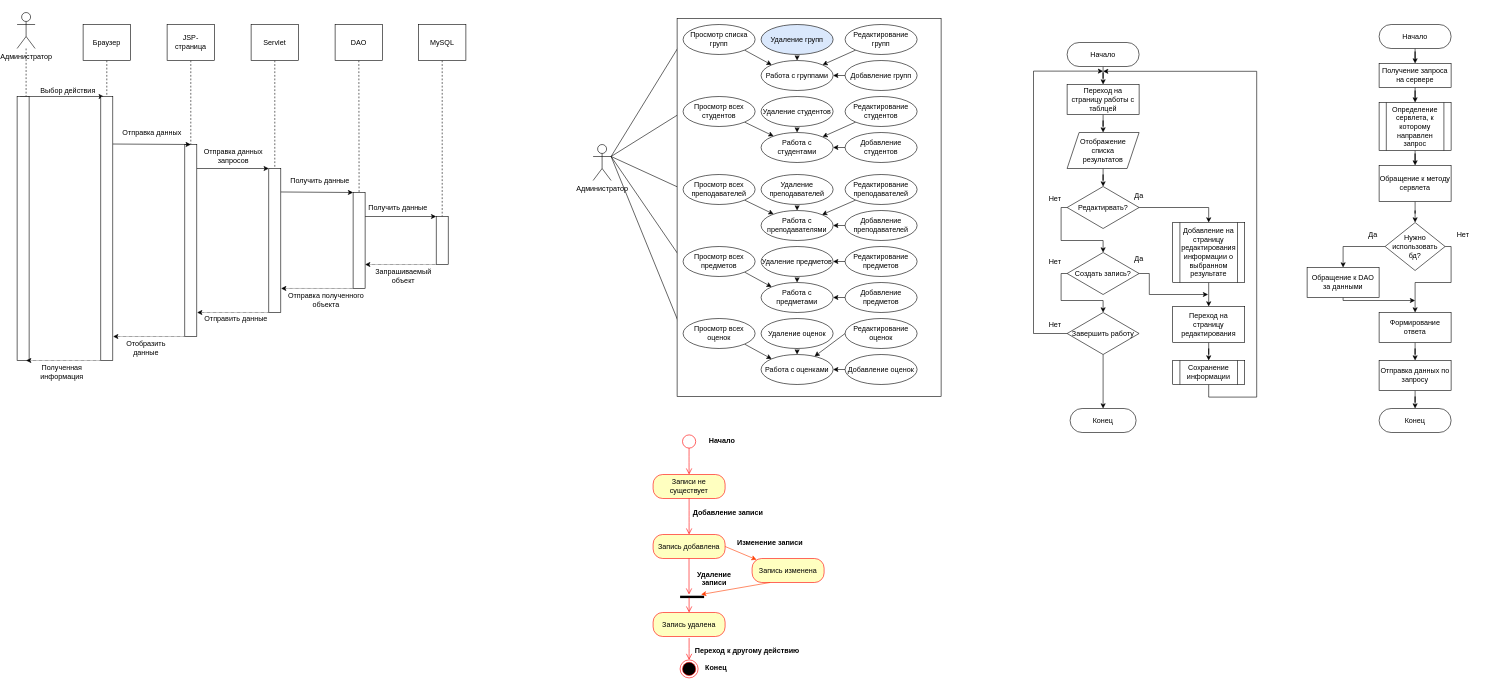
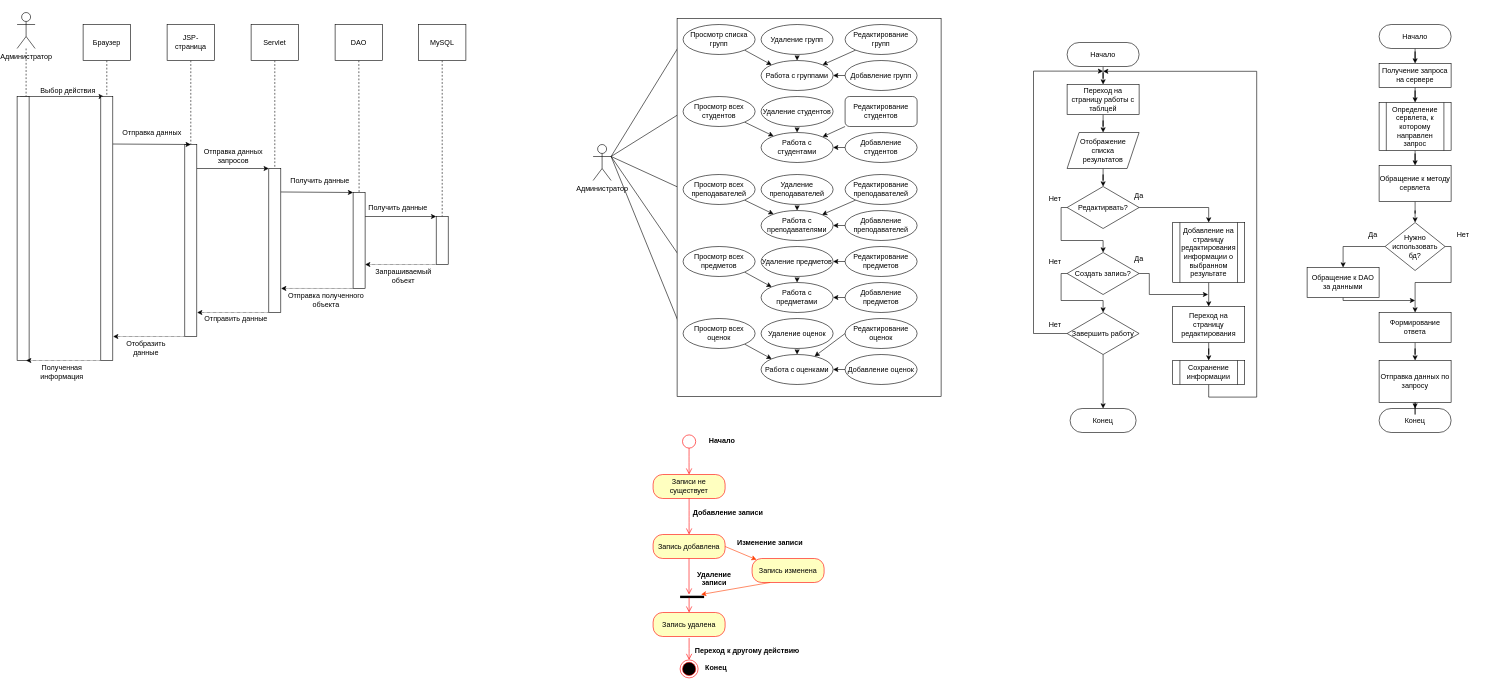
node "Удаление групп": fillcolor #dae8fc -> #ffffff
node "Редактирование студентов": shape ellipse -> rounded rectangle
node "Отправка данных по запросу": size 72x30 -> 72x42
